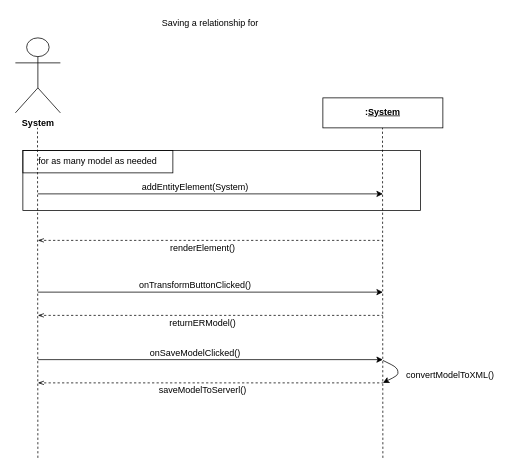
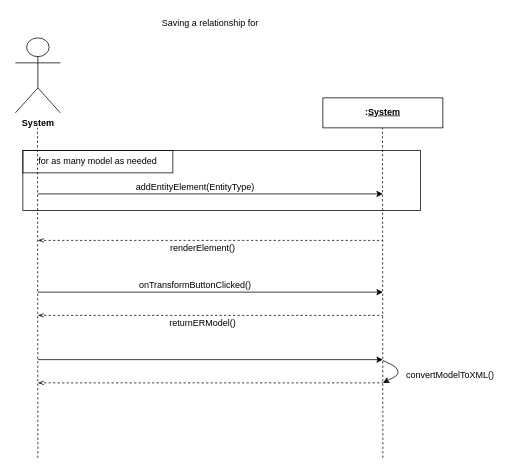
node "addEntityElement(System)": label "addEntityElement(System)" -> "addEntityElement(EntityType)"
node "onSaveModelClicked()": removed
node "saveModelToServerl()": removed
